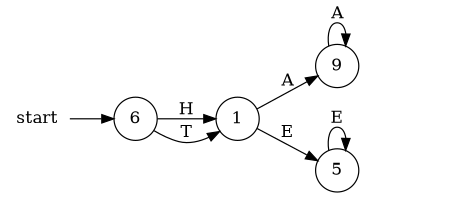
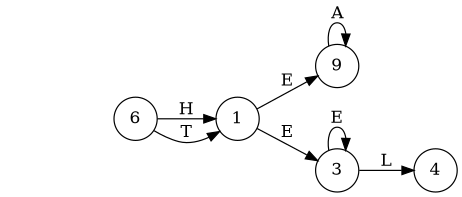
edge "1" -> "9": label "A" -> "E"
node "start": removed
node "5": label "5" -> "3"
node "4": added
